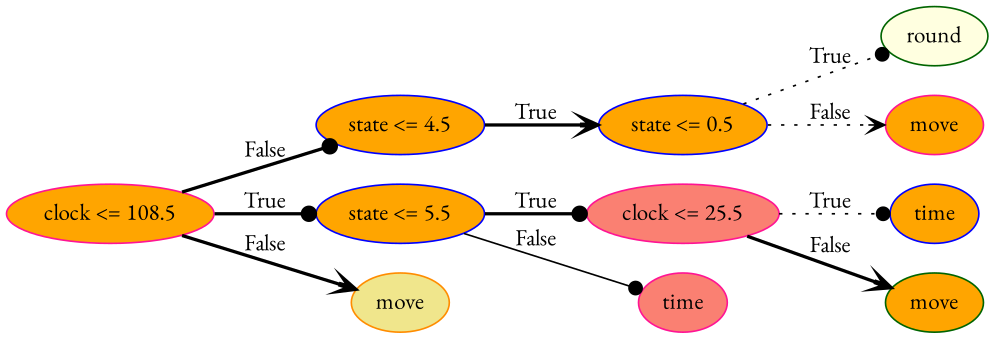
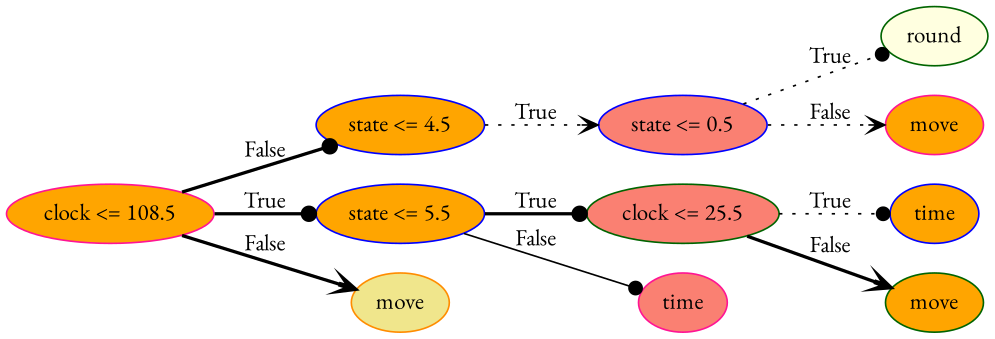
edge "state <= 4.5" -> "state <= 0.5": style bold -> dotted
node "state <= 0.5": fillcolor orange -> salmon
node "clock <= 25.5": color deeppink -> darkgreen
